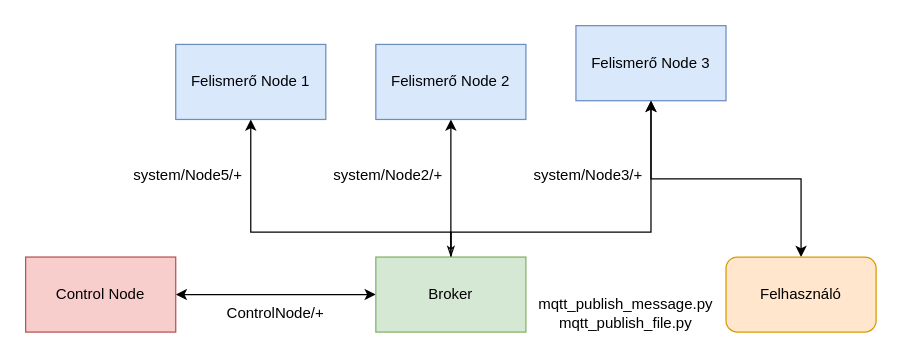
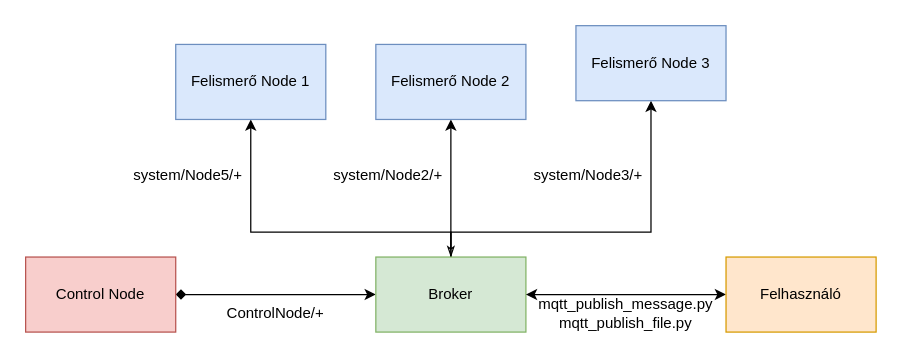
edge "Felismerő Node 3" -- "Felhasználó": now "Broker" -- "Felhasználó"
edge "Control Node" -- "Broker": arrowhead classic -> diamond
node "Felhasználó": shape rounded rectangle -> rectangle
